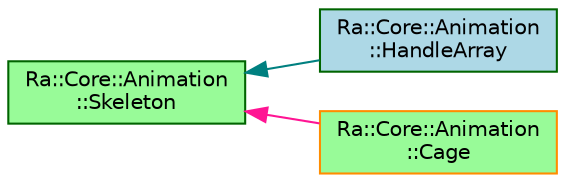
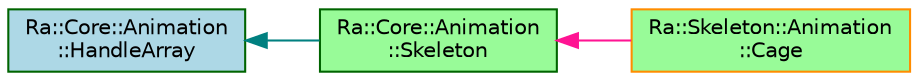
edge "Ra::Core::Animation ::HandleArray" -> "Ra::Core::Animation ::Skeleton": reversed
node "Ra::Core::Animation ::Cage": label "Ra::Core::Animation ::Cage" -> "Ra::Skeleton::Animation ::Cage"
